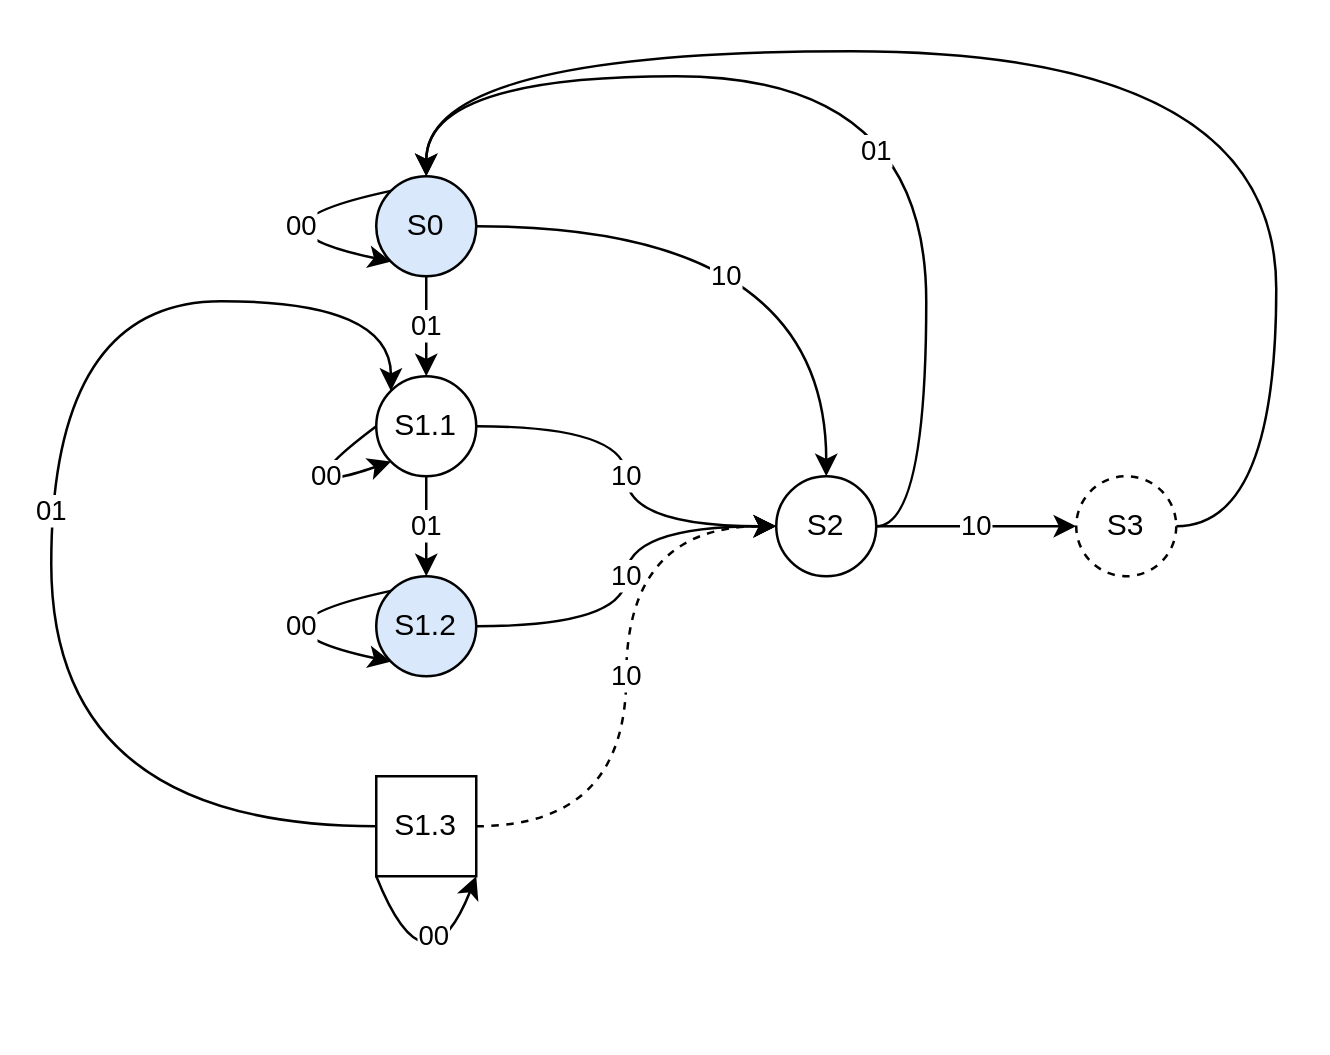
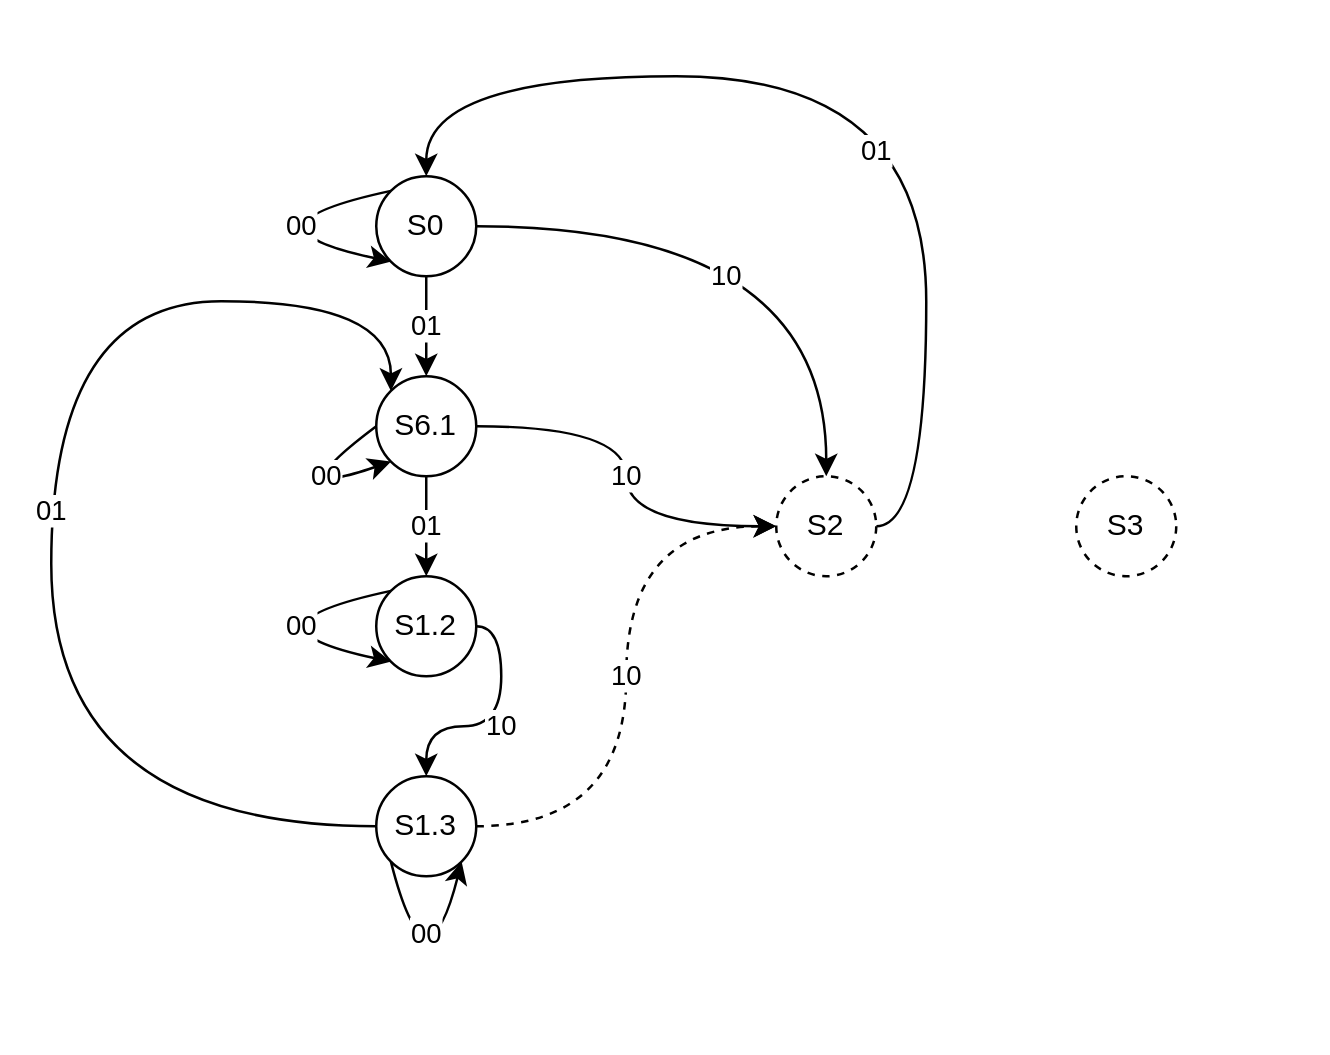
edge "S3" -> "S0": removed
node "S0": fillcolor #dae8fc -> #ffffff
node "S1.1": label "S1.1" -> "S6.1"
node "S2": style solid -> dashed
edge "S2" -> "S3": removed, label "10"
edge "S1.2" -> "S2": now "S1.2" -> "S1.3"
node "S1.2": fillcolor #dae8fc -> #ffffff
node "S1.3": shape rectangle -> ellipse
